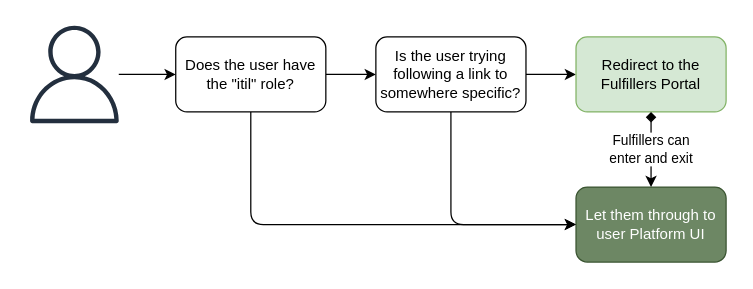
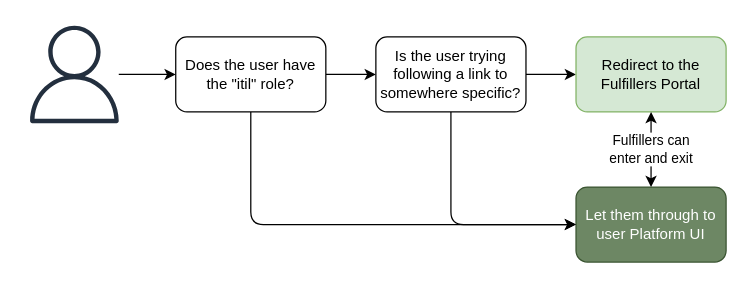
edge "Redirect to the Fulfillers Portal" -- "Let them through to user Platform UI": arrowhead diamond -> classic
